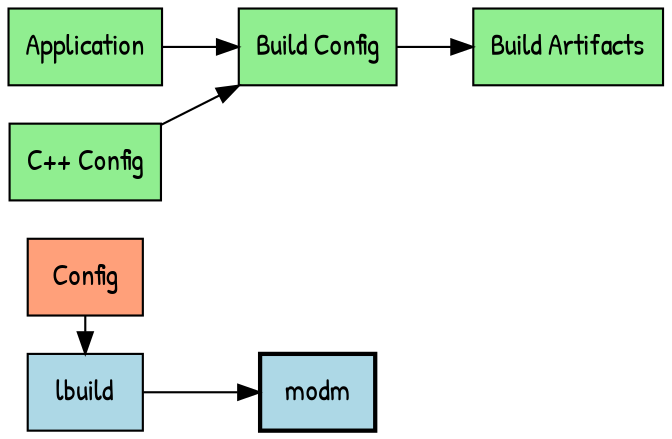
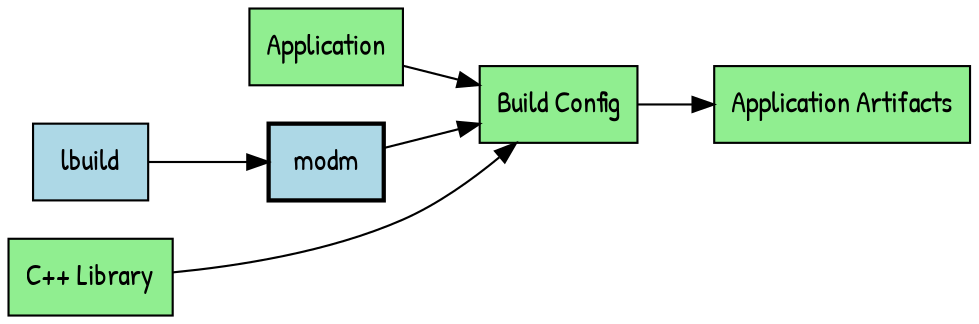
node "Build Artifacts": label "Build Artifacts" -> "Application Artifacts"
edge "modm" -> "Build Config": added
node "C++ Config": label "C++ Config" -> "C++ Library"
node "Config": removed
